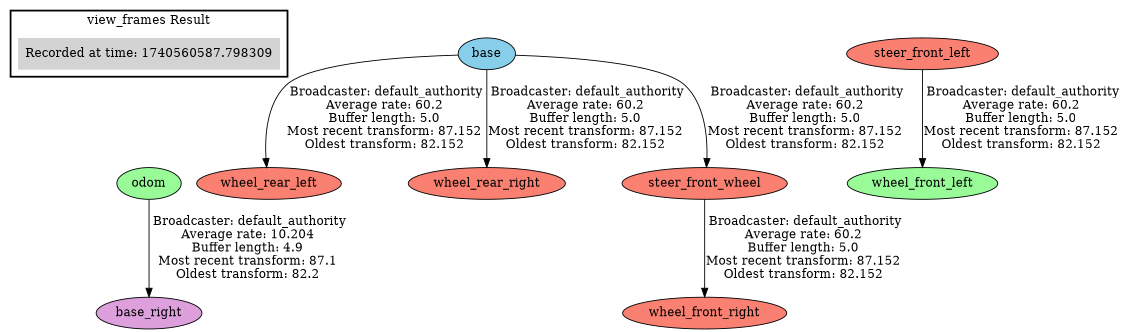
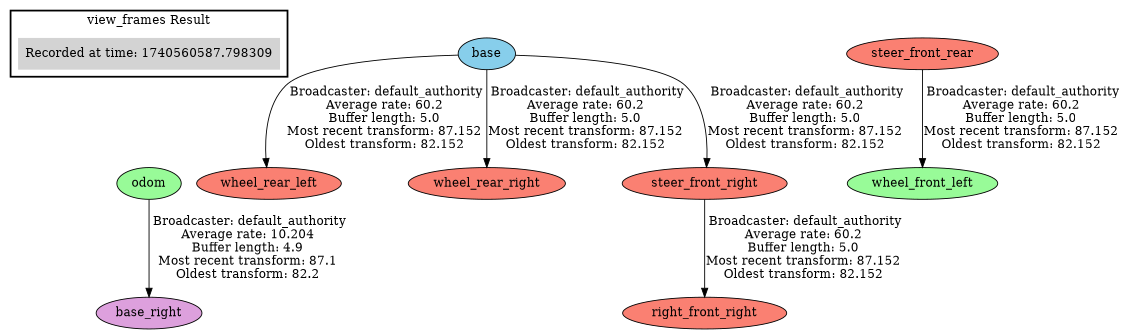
node "steer_front_left": label "steer_front_left" -> "steer_front_rear"
node "steer_front_wheel": label "steer_front_wheel" -> "steer_front_right"
node "wheel_front_right": label "wheel_front_right" -> "right_front_right"
